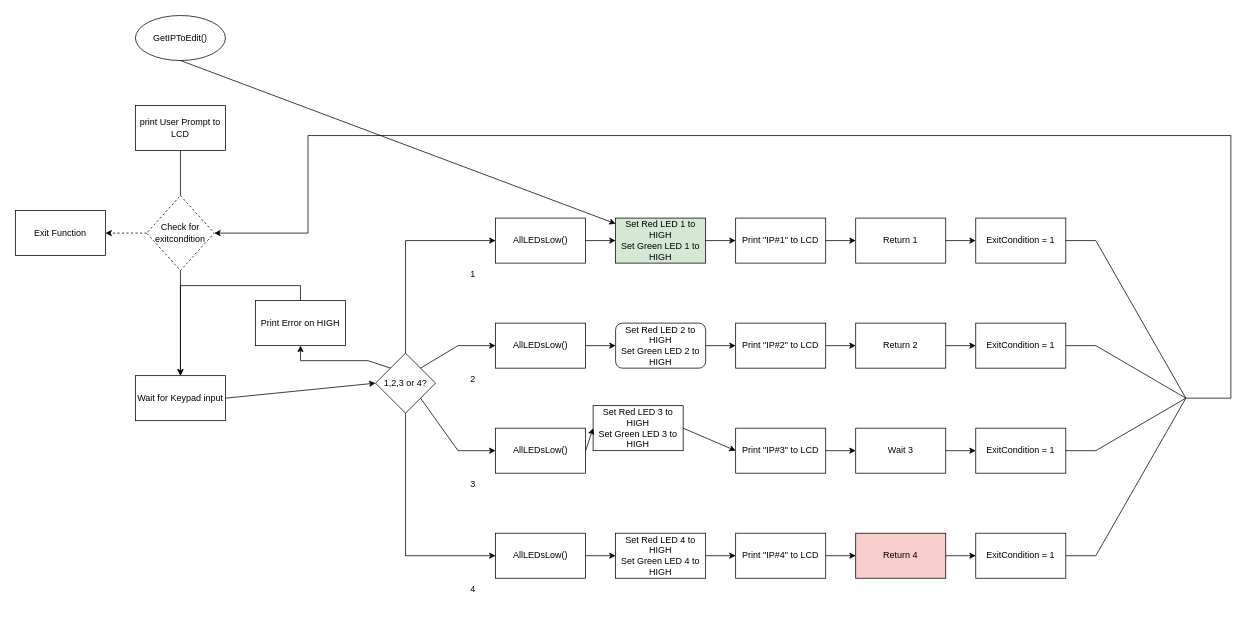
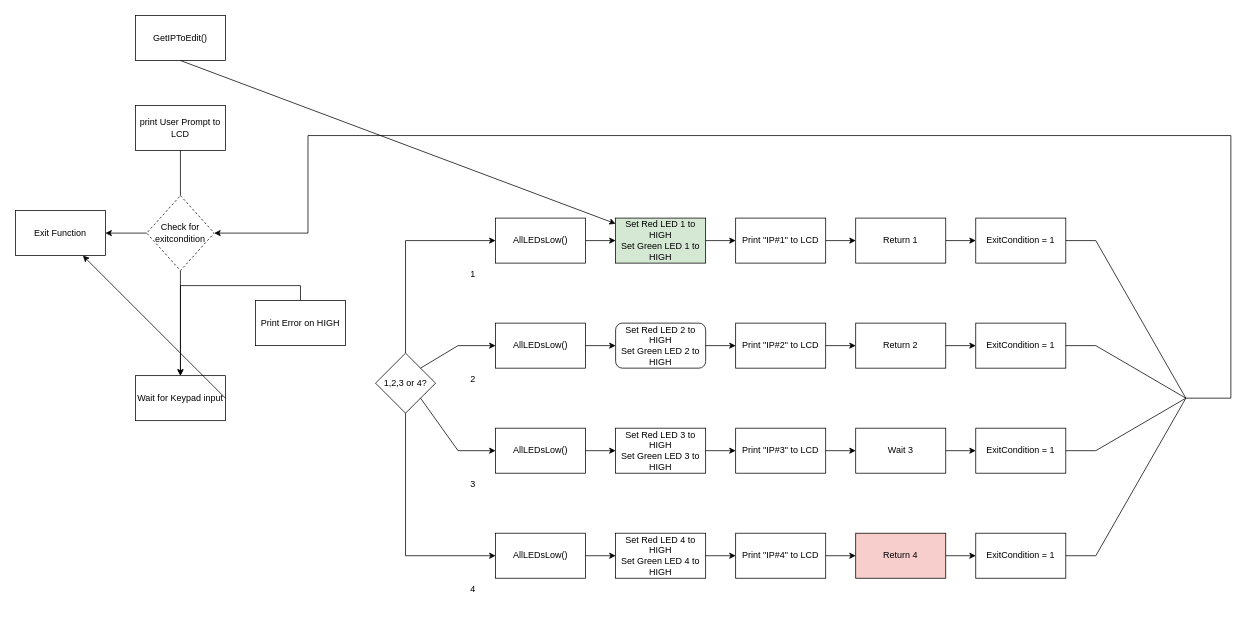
node "GetIPToEdit()": shape ellipse -> rectangle
edge "Check for exitcondition" -> "Exit Function": style dashed -> solid
edge "1,2,3 or 4?" -> "Print Error on HIGH": removed
edge "Wait for Keypad input" -> "1,2,3 or 4?": now "Wait for Keypad input" -> "Exit Function"
node "Set Red LED 3 to HIGH Set Green LED 3 to HIGH": moved (638, 428) -> (660, 450)
